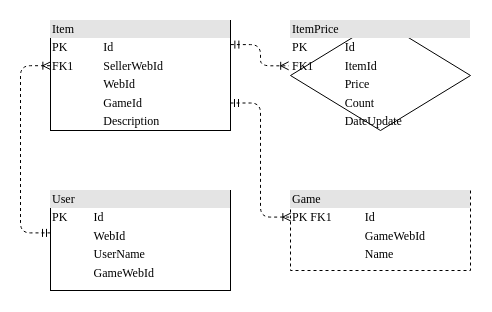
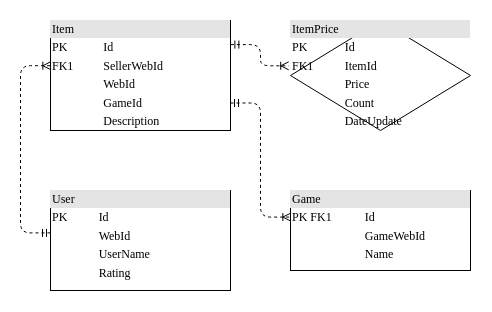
node "User PK Id WebId UserName GameWebId": label "User PK Id WebId UserName GameWebId" -> "User PK Id WebId UserName Rating"
node "Game PK FK1 Id GameWebId Name": style dashed -> solid
